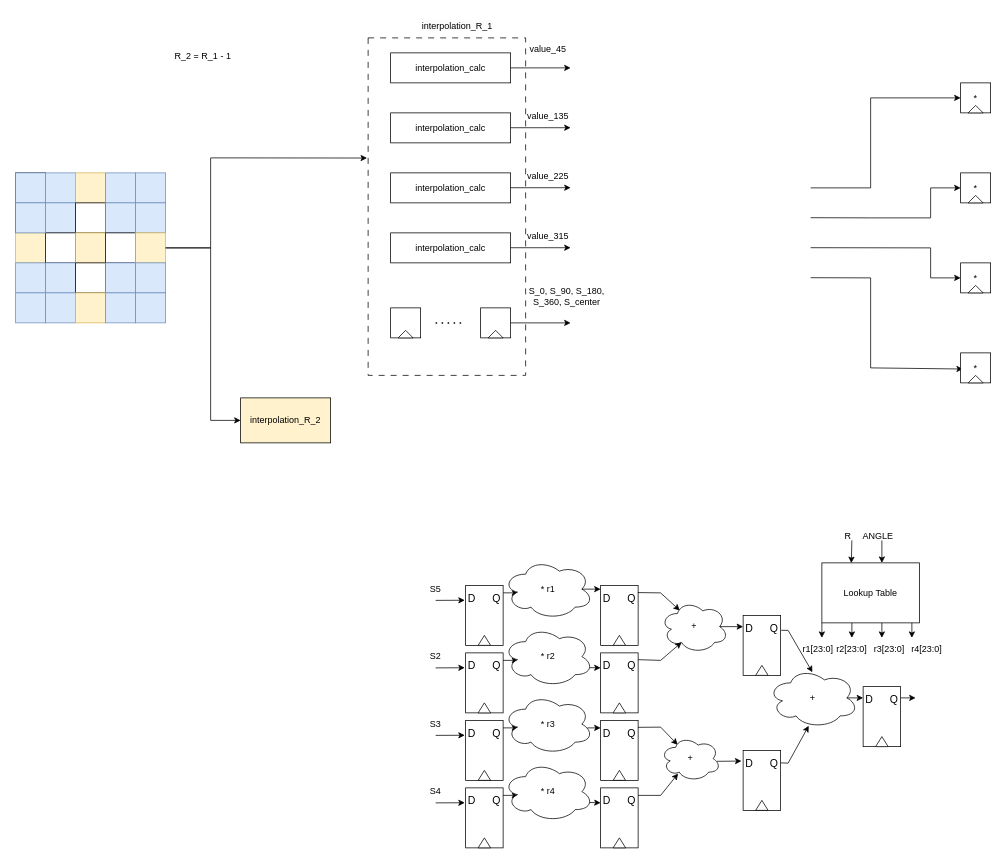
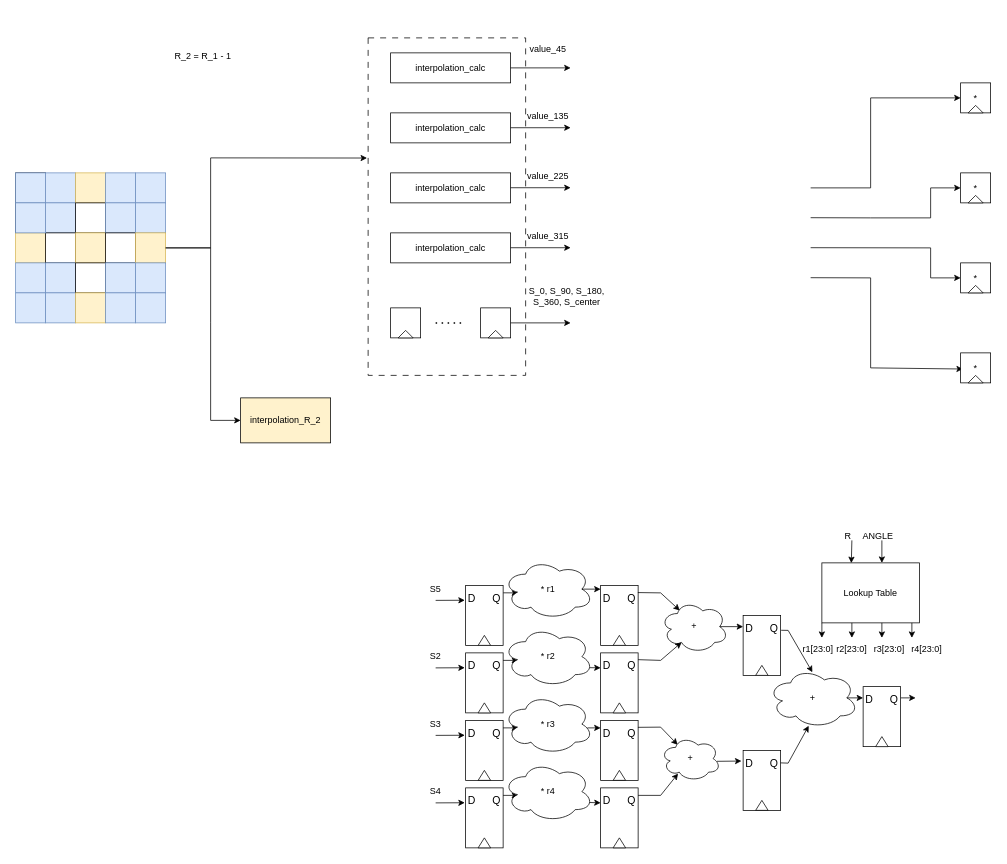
node "interpolation_R_1": removed
